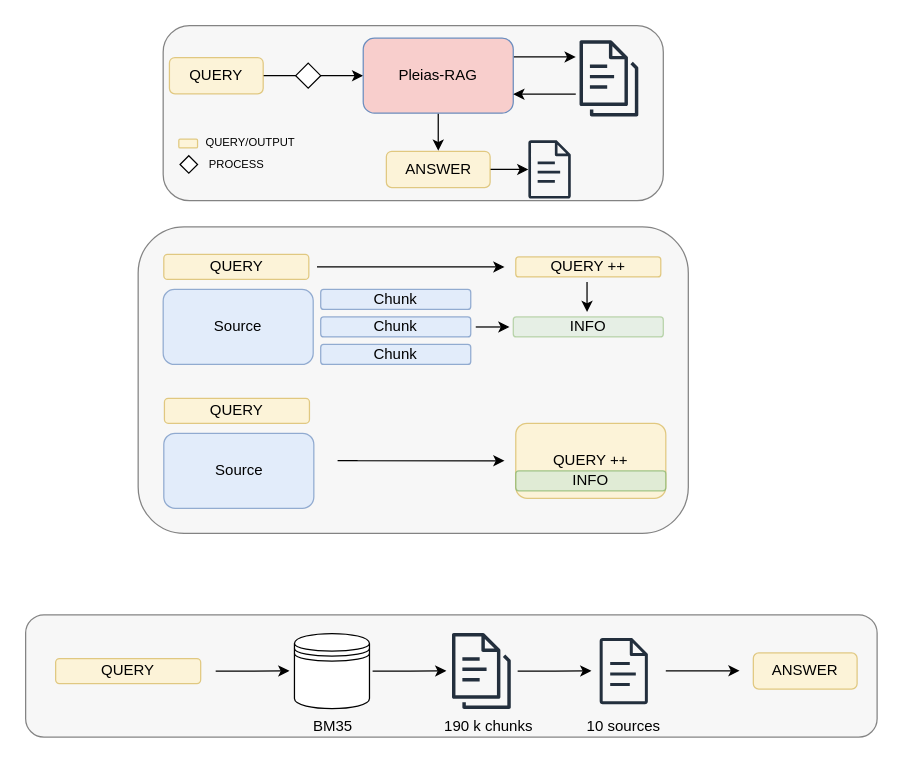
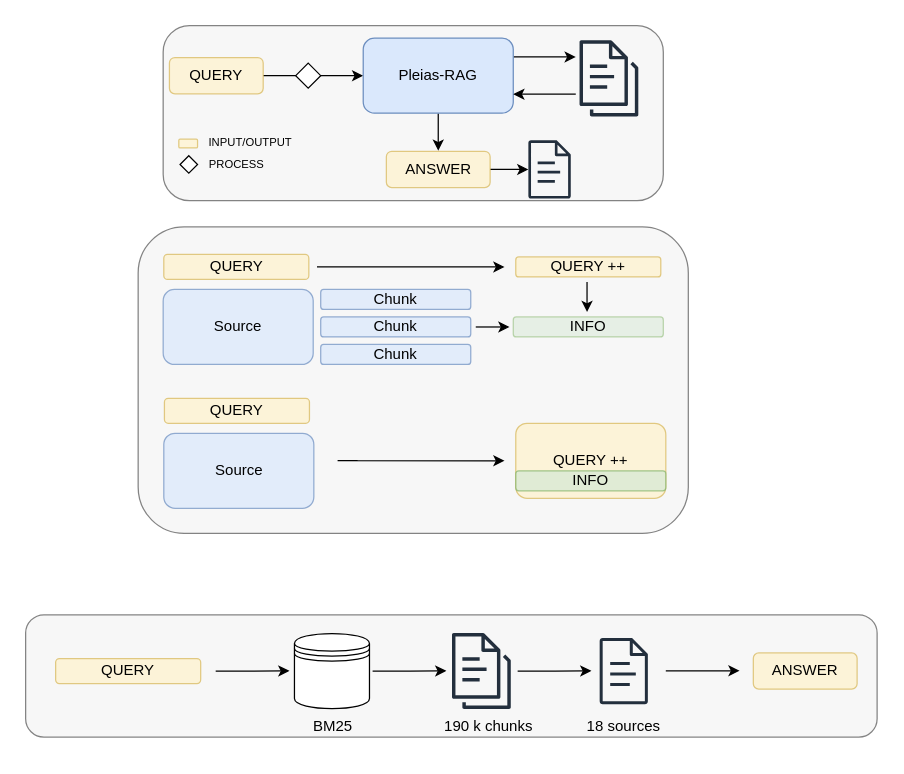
node "Pleias-RAG": fillcolor #f8cecc -> #dae8fc
node "QUERY/OUTPUT": label "QUERY/OUTPUT" -> "INPUT/OUTPUT"
node "BM35": label "BM35" -> "BM25"
node "10 sources": label "10 sources" -> "18 sources"
